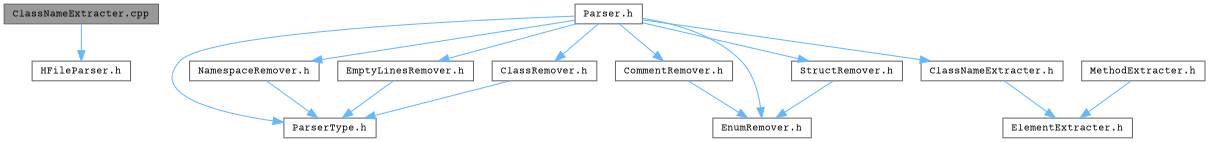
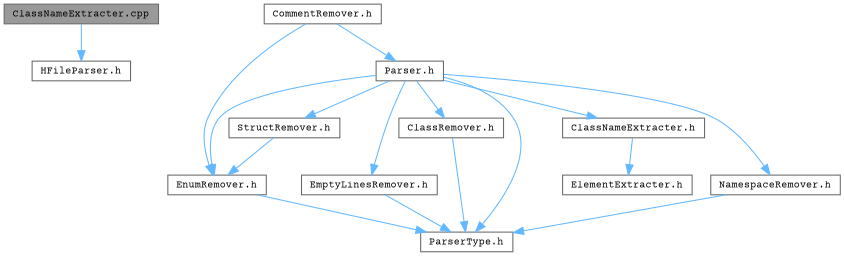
edge "Parser.h" -> "CommentRemover.h": reversed
node "MethodExtracter.h": removed
edge "EnumRemover.h" -> "ParserType.h": added
